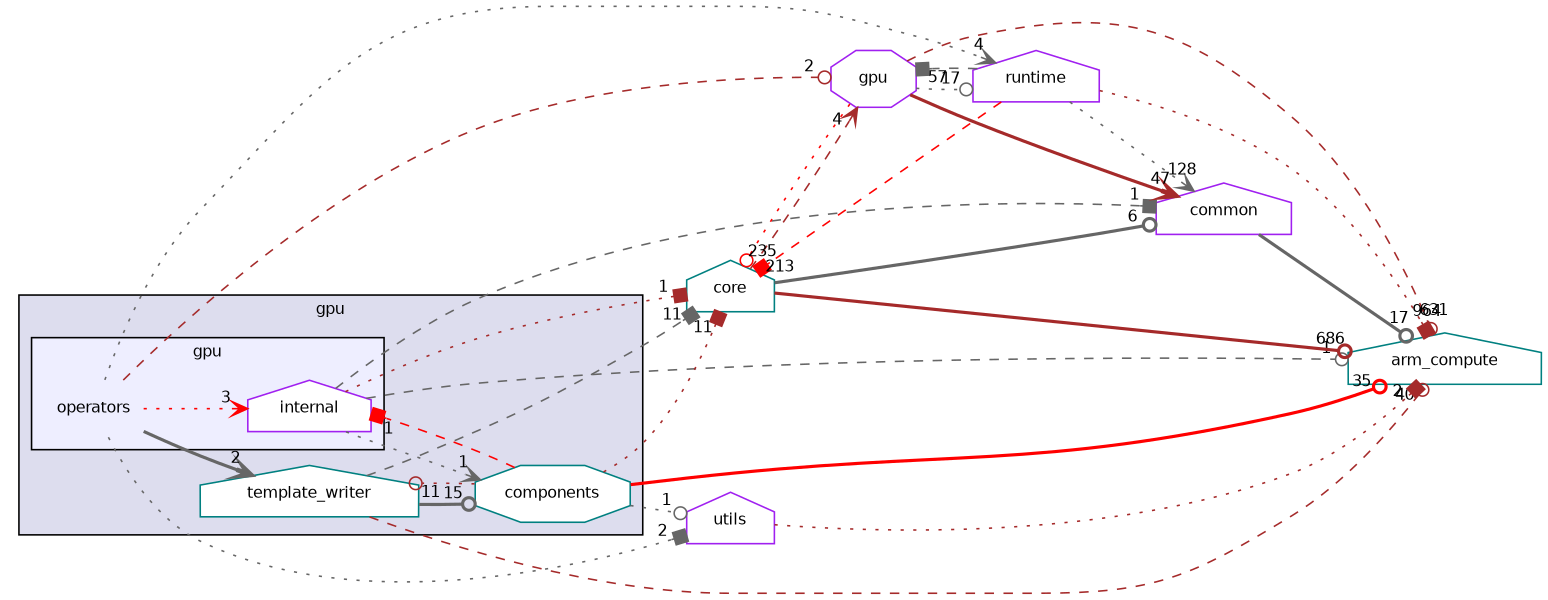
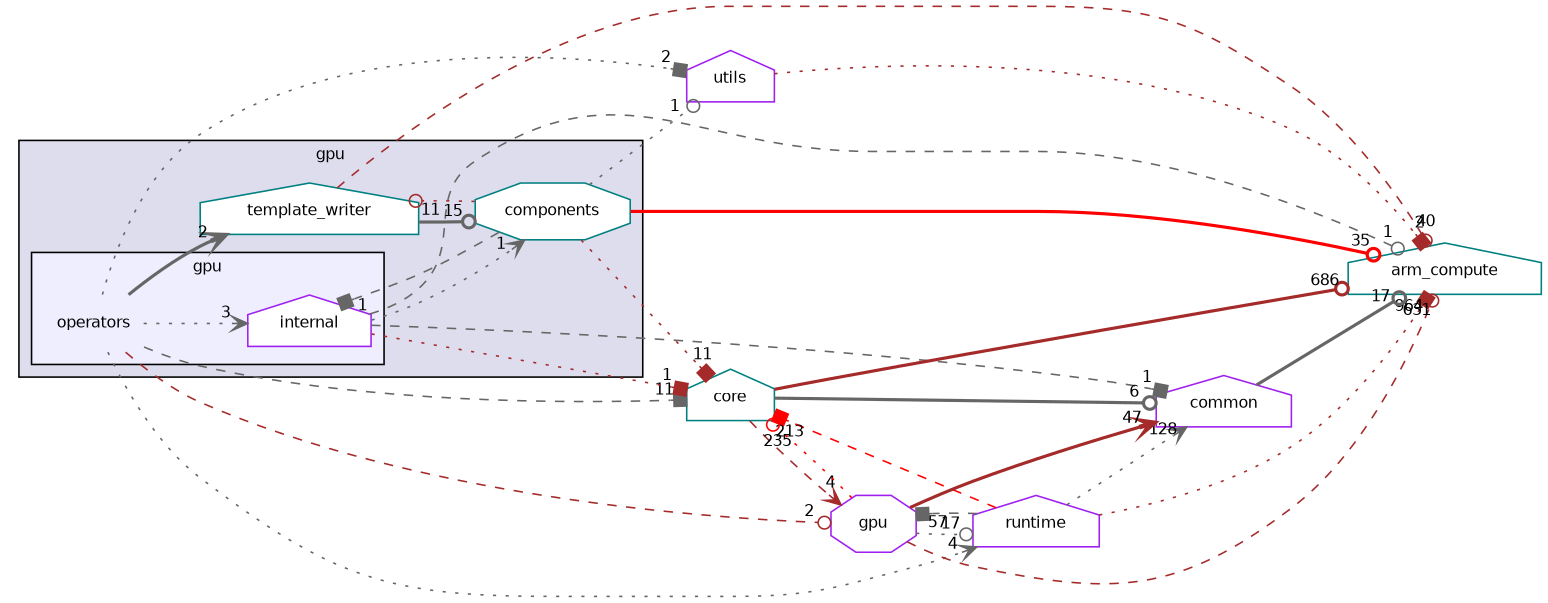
edge "template_writer" -> "core": now "operators" -> "core"
edge "operators" -> "internal": color red -> gray40
edge "components" -> "internal": color red -> gray40
